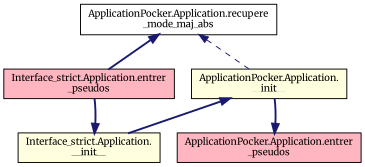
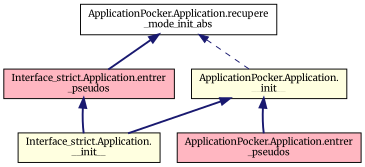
node "ApplicationPocker.Application.recupere _mode_maj_abs": label "ApplicationPocker.Application.recupere _mode_maj_abs" -> "ApplicationPocker.Application.recupere _mode_init_abs"
edge "Interface_strict.Application.entrer _pseudos" -> "Interface_strict.Application. __init__": reversed
edge "ApplicationPocker.Application. __init__" -> "ApplicationPocker.Application.entrer _pseudos": reversed
